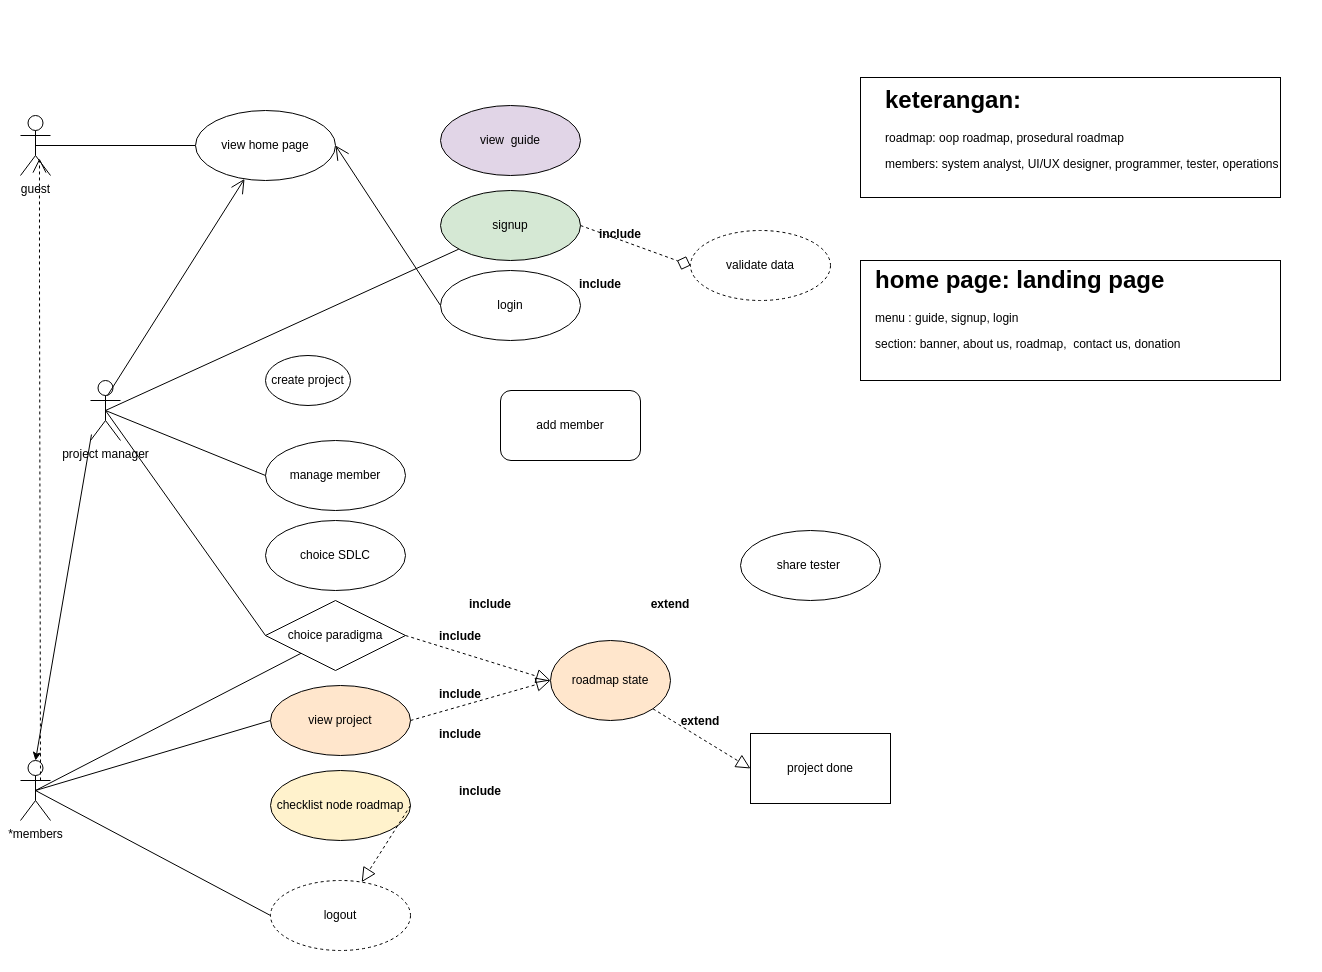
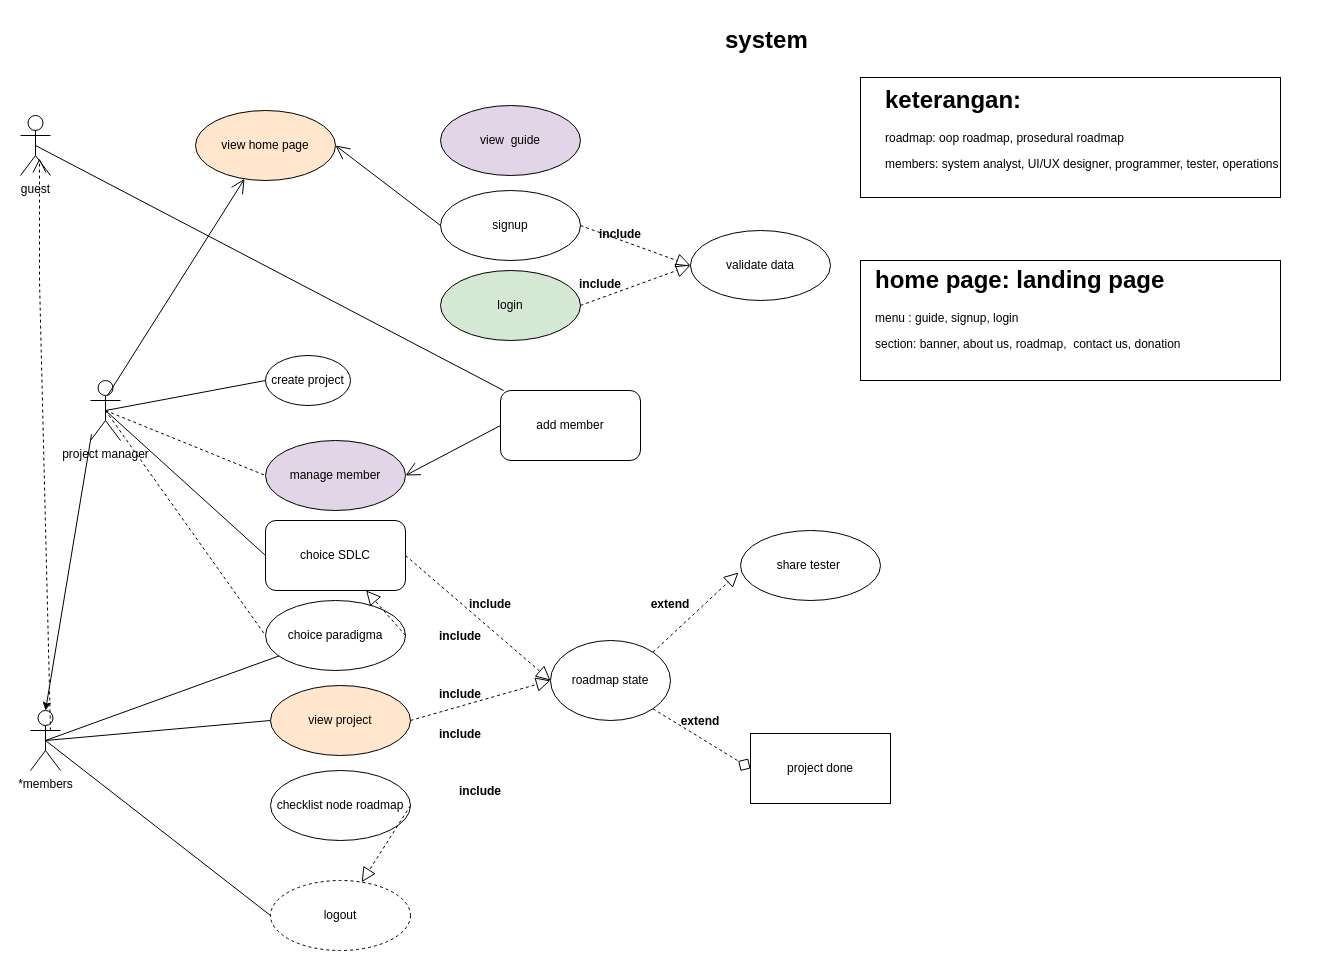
node "system": added
edge "guest" -- "view home page": now "guest" -- "add member"
node "view home page": fillcolor #ffffff -> #ffe6cc
edge "signup" -> "view home page": added
node "signup": fillcolor #d5e8d4 -> #ffffff
edge "login" -> "view home page": removed
edge "signup" -> "validate data": arrowhead diamond -> block
node "validate data": style dashed -> solid
edge "login" -> "validate data": added
node "login": fillcolor #ffffff -> #d5e8d4
edge "signup" -- "project manager": now "create project" -- "project manager"
edge "project manager" -- "manage member": style solid -> dashed
edge "add member" -> "manage member": added
node "manage member": fillcolor #ffffff -> #e1d5e7
edge "project manager" -- "choice SDLC": added
edge "project manager" -- "choice paradigma": style solid -> dashed
node "choice SDLC": shape ellipse -> rounded rectangle
edge "choice SDLC" -> "roadmap state": added
edge "roadmap state" -> "share tester": added
node "choice paradigma": shape diamond -> ellipse
edge "choice paradigma" -> "roadmap state": now "choice paradigma" -> "choice SDLC"
node "roadmap state": fillcolor #ffe6cc -> #ffffff
edge "roadmap state" -> "project done": arrowhead block -> diamond
node "*members": moved (36, 791) -> (46, 741)
node "checklist node roadmap": fillcolor #fff2cc -> #ffffff
